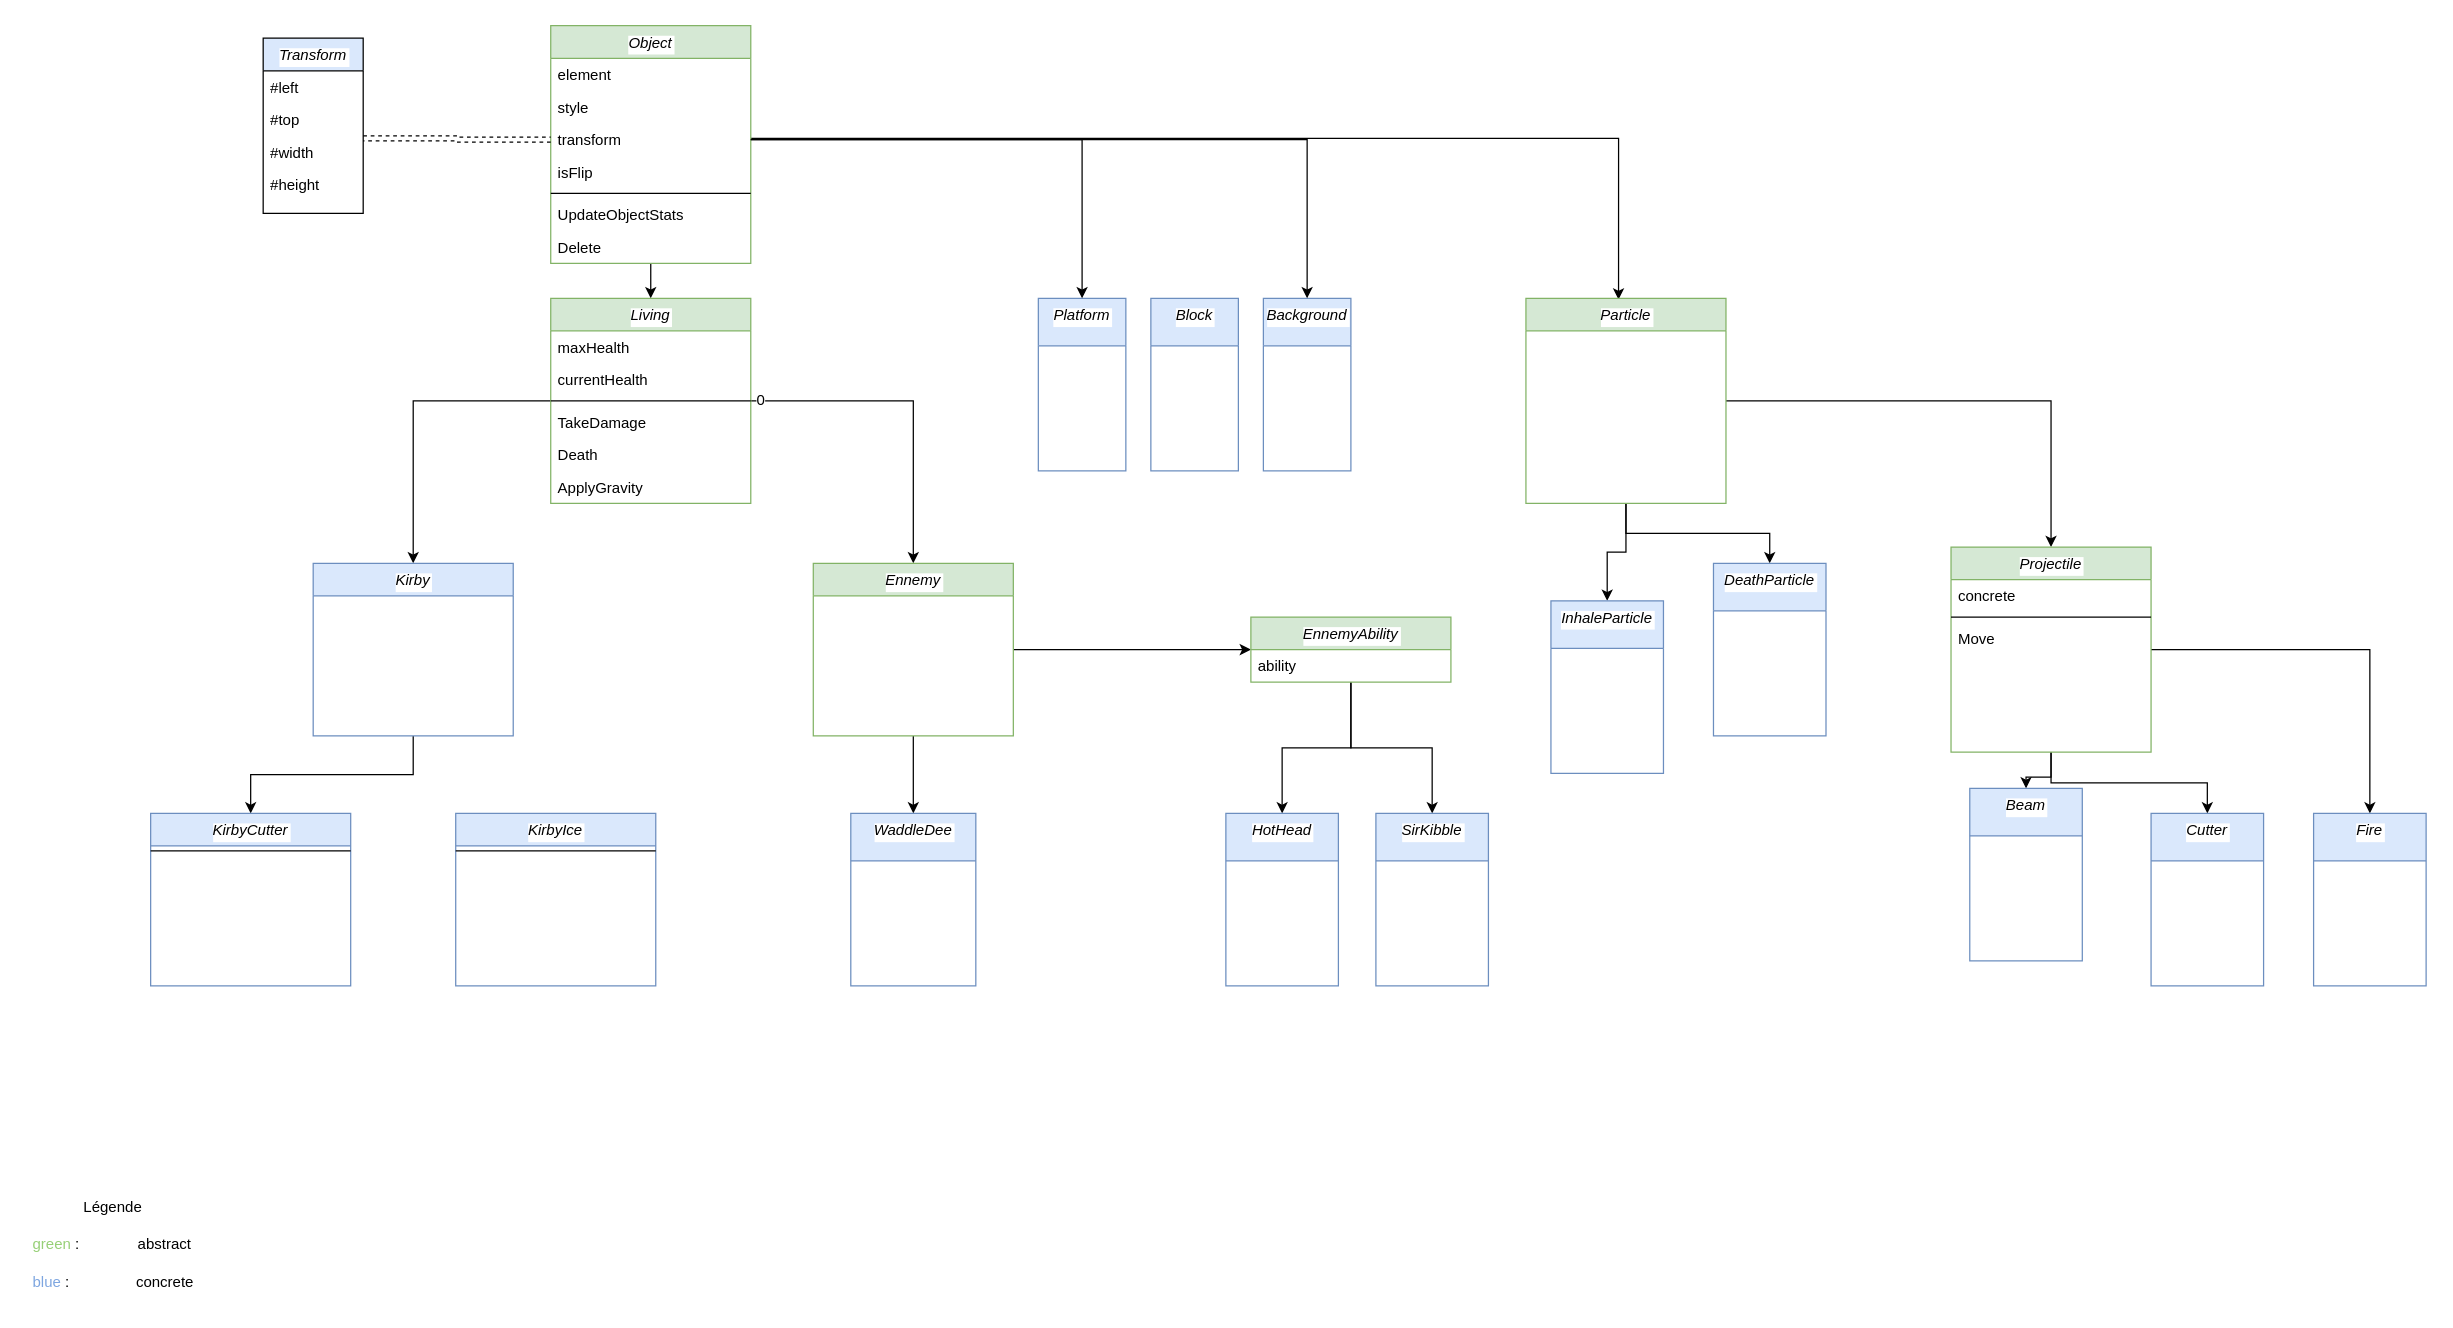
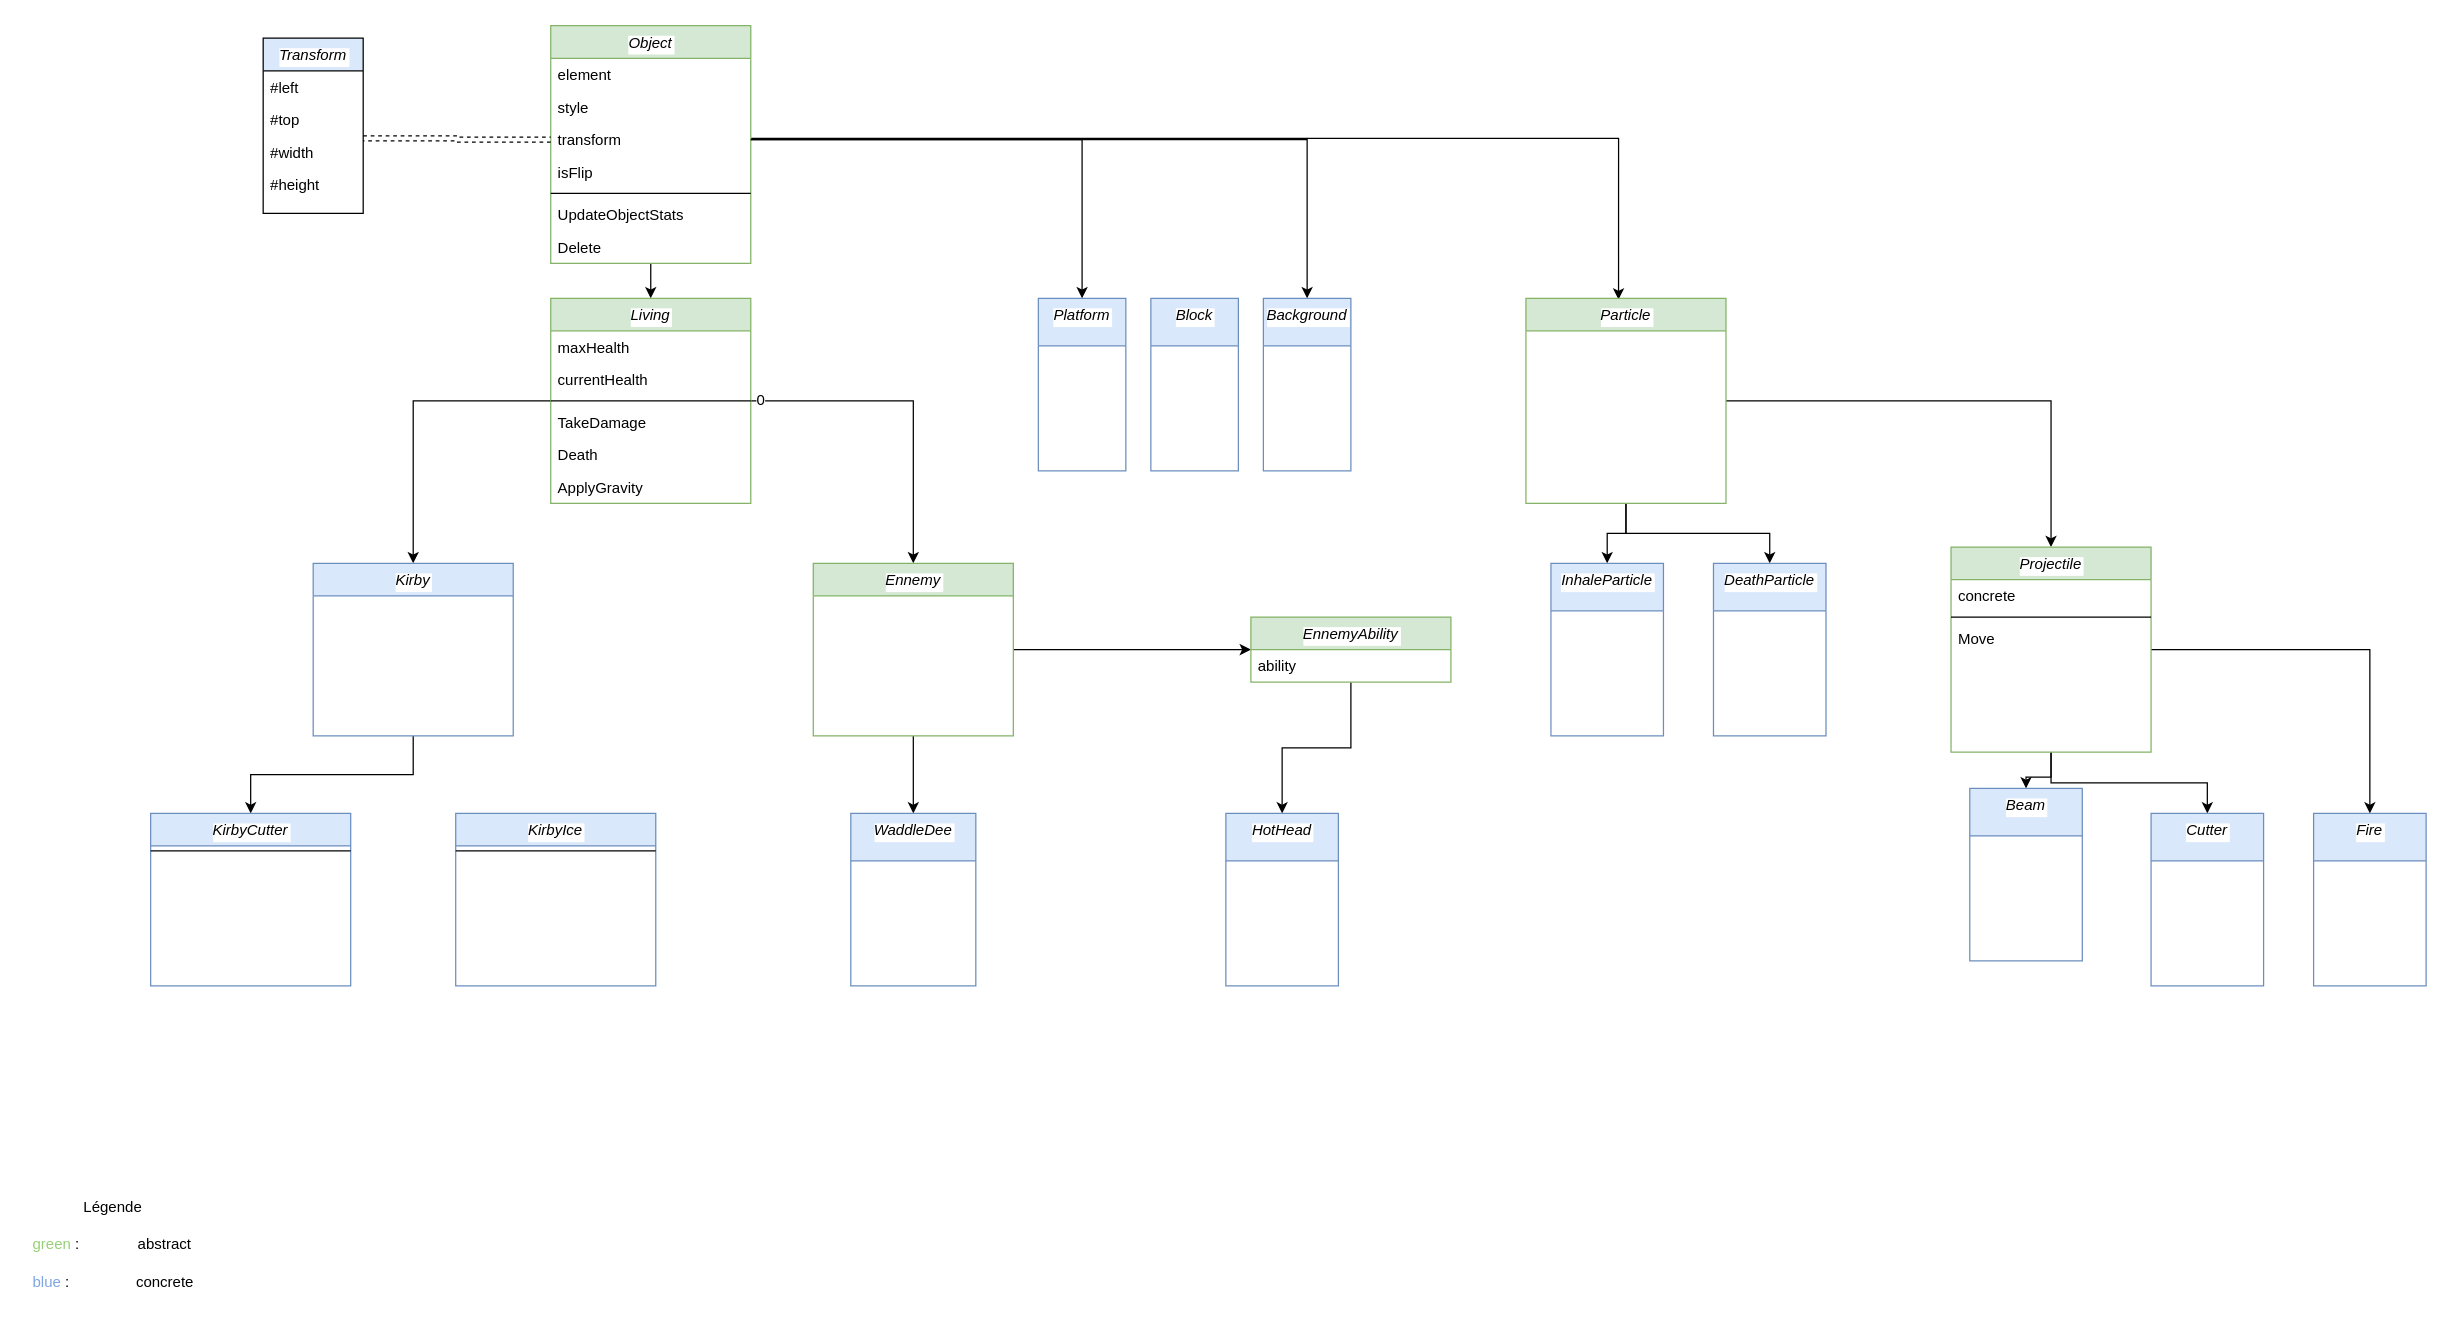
node "InhaleParticle": moved (1607, 687) -> (1607, 649)
edge "EnnemyAbility" -> "SirKibble": removed
node "SirKibble": removed
